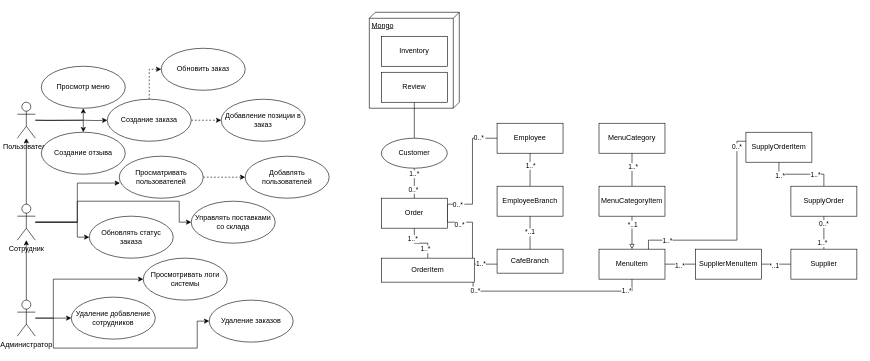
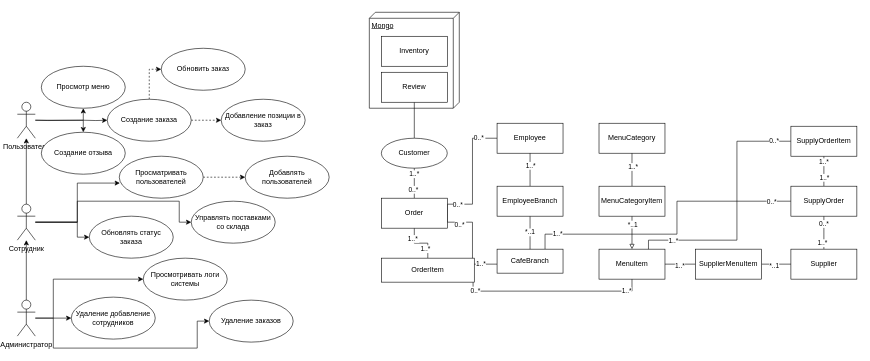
node "SupplyOrderItem": moved (779, 147) -> (824, 141)
edge "SupplyOrder" -- "CafeBranch": added, labels "0..*", "1..*"
